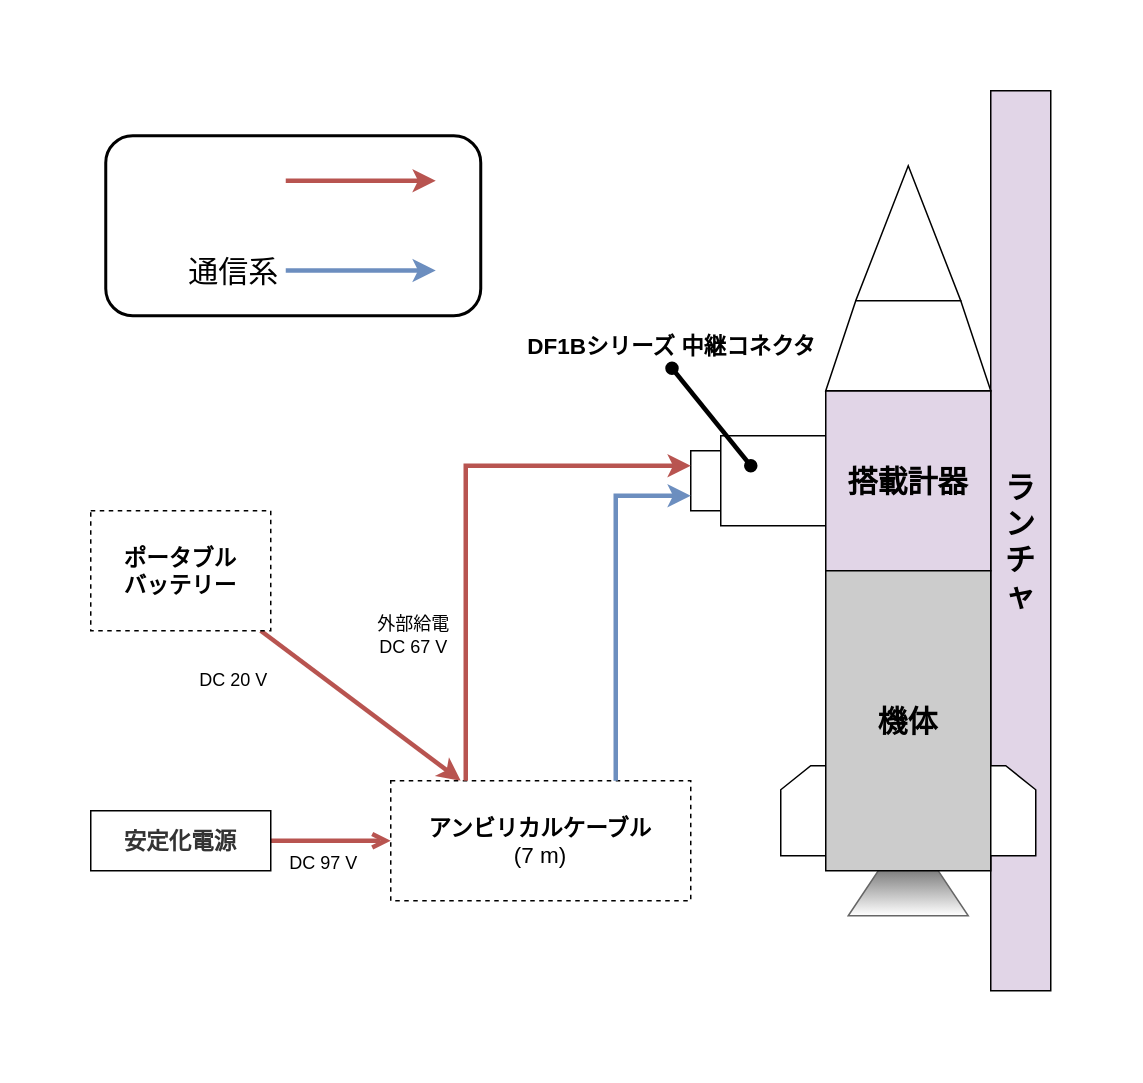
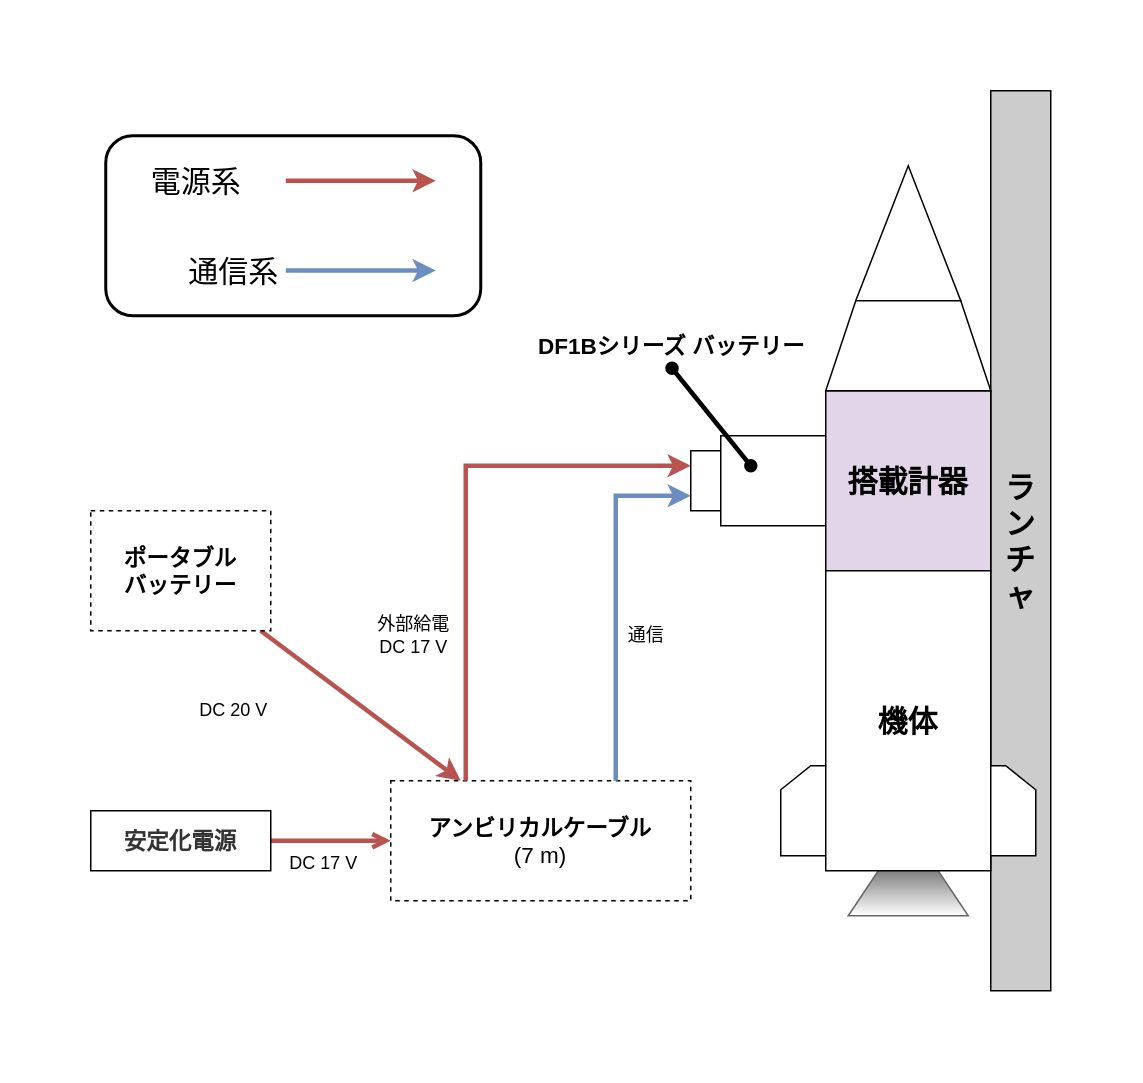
node "電源系": added
node "DF1Bシリーズ 中継コネクタ": label "DF1Bシリーズ 中継コネクタ" -> "DF1Bシリーズ バッテリー"
node "ランチャ": fillcolor #e1d5e7 -> #cccccc
node "外部給電 DC 67 V": label "外部給電 DC 67 V" -> "外部給電 DC 17 V"
node "通信": added
node "DC 20 V": moved (233, 680) -> (233, 710)
node "機体": fillcolor #cccccc -> #ffffff
node "DC 97 V": label "DC 97 V" -> "DC 17 V"
